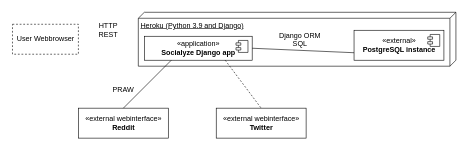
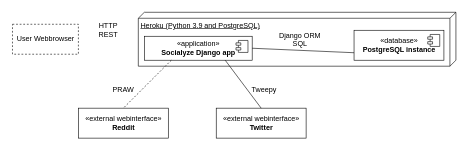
node "Heroku (Python 3.9 and Django)": label "Heroku (Python 3.9 and Django)" -> "Heroku (Python 3.9 and PostgreSQL)"
node "«external» PostgreSQL instance": label "«external» PostgreSQL instance" -> "«database» PostgreSQL instance"
edge "«application» Socialyze Django app" -- "«external webinterface» Twitter": style dashed -> solid
edge "«application» Socialyze Django app" -- "«external webinterface» Reddit": style solid -> dashed
node "Tweepy": added
